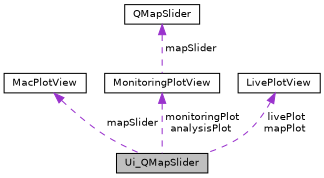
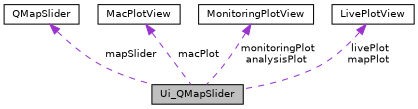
edge "MonitoringPlotView" -> "QMapSlider": now "Ui_QMapSlider" -> "QMapSlider"
edge "Ui_QMapSlider" -> "MacPlotView": label " mapSlider" -> " macPlot"
